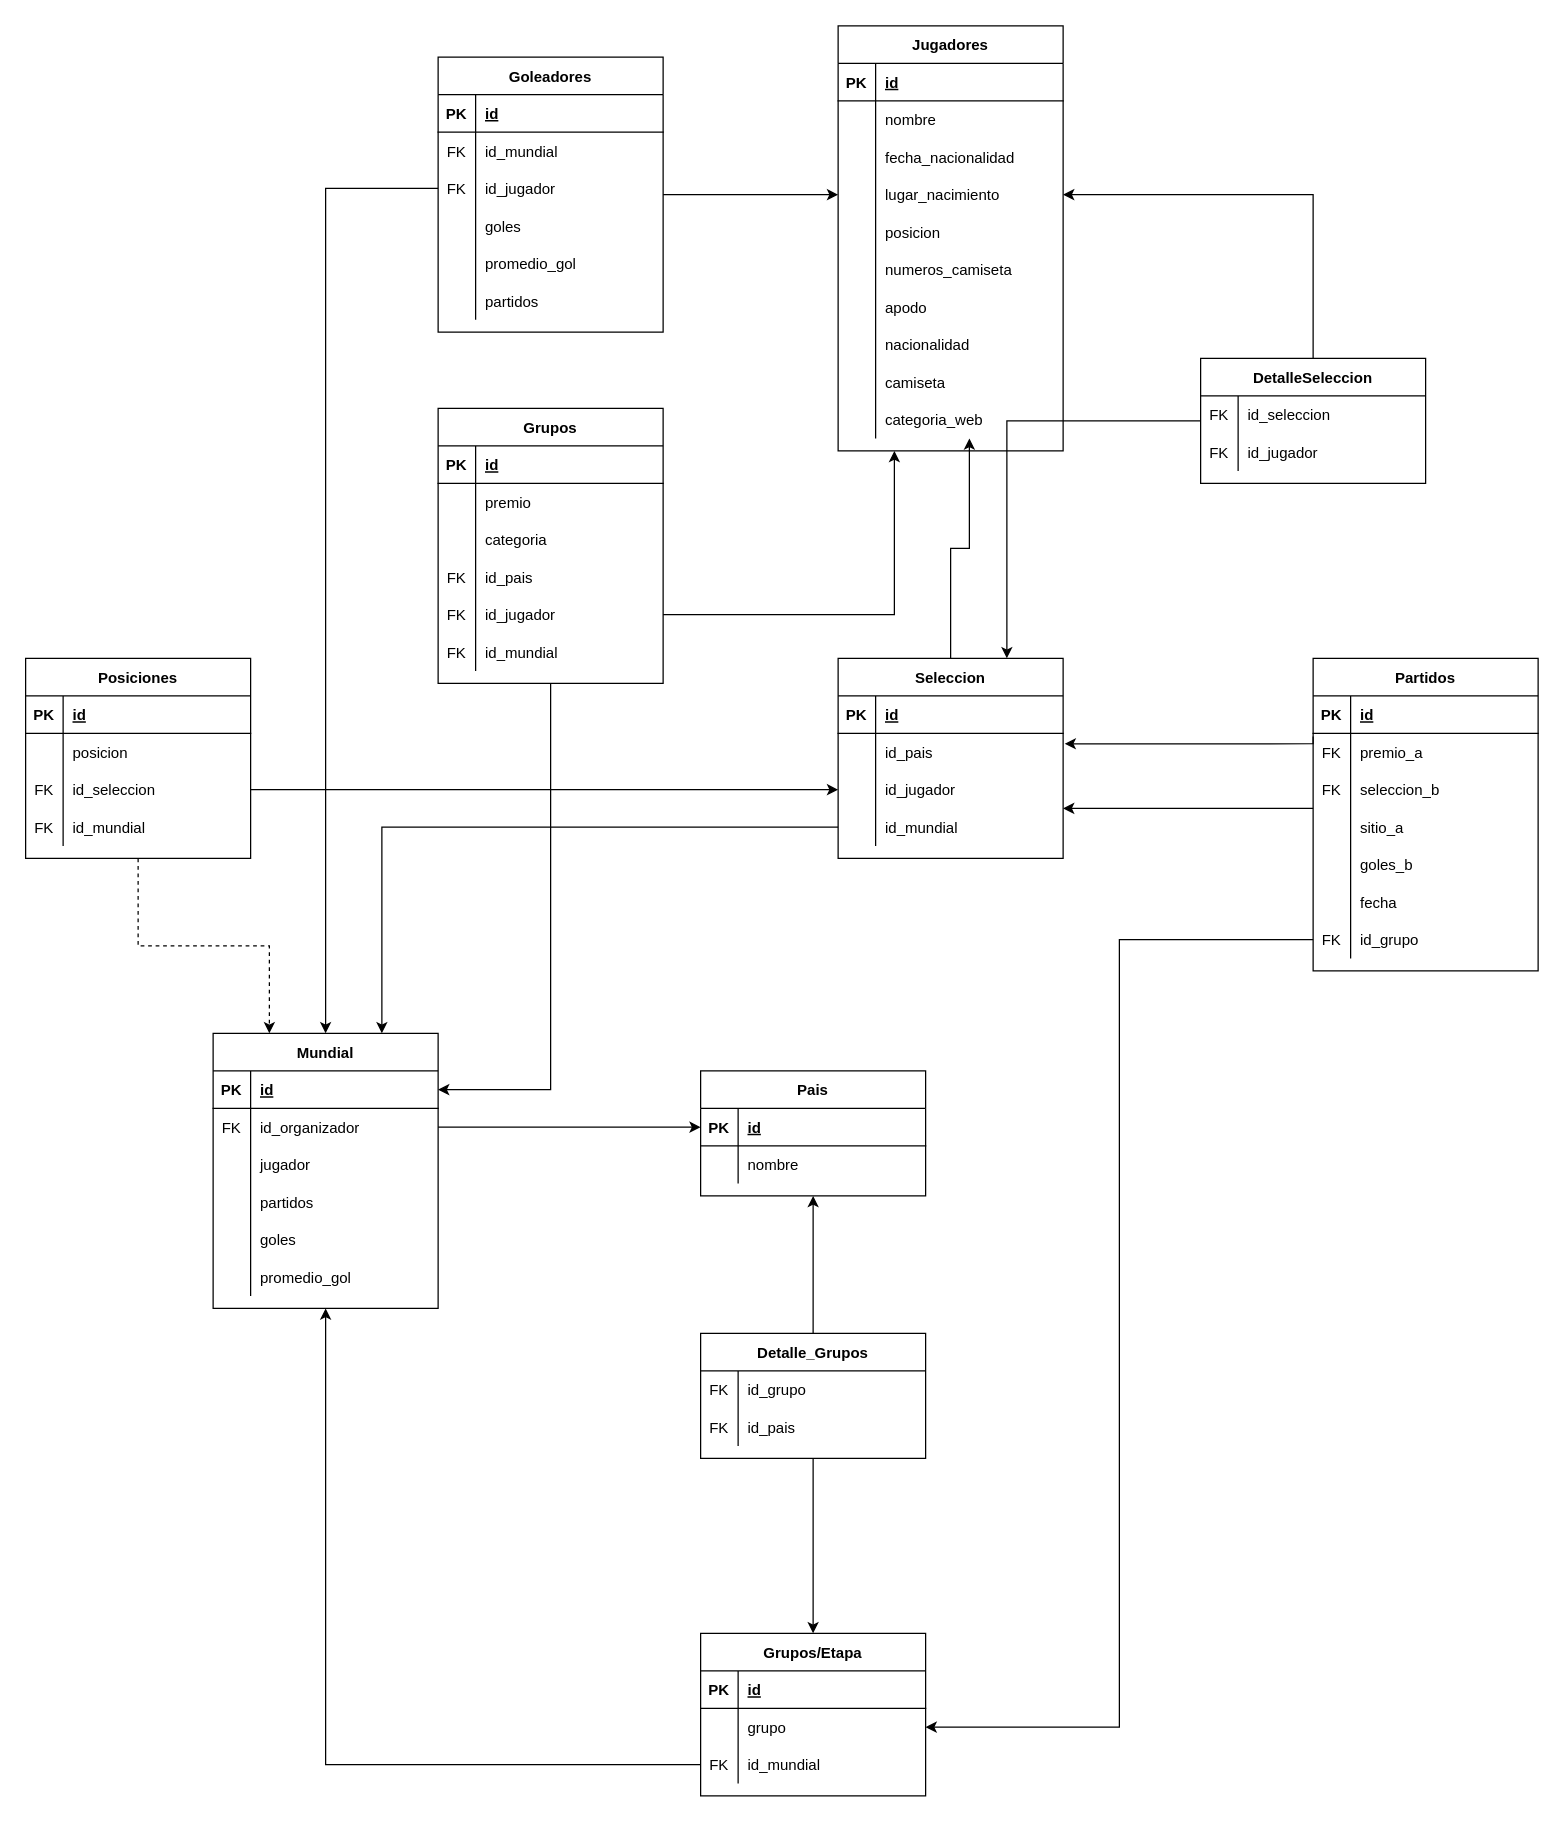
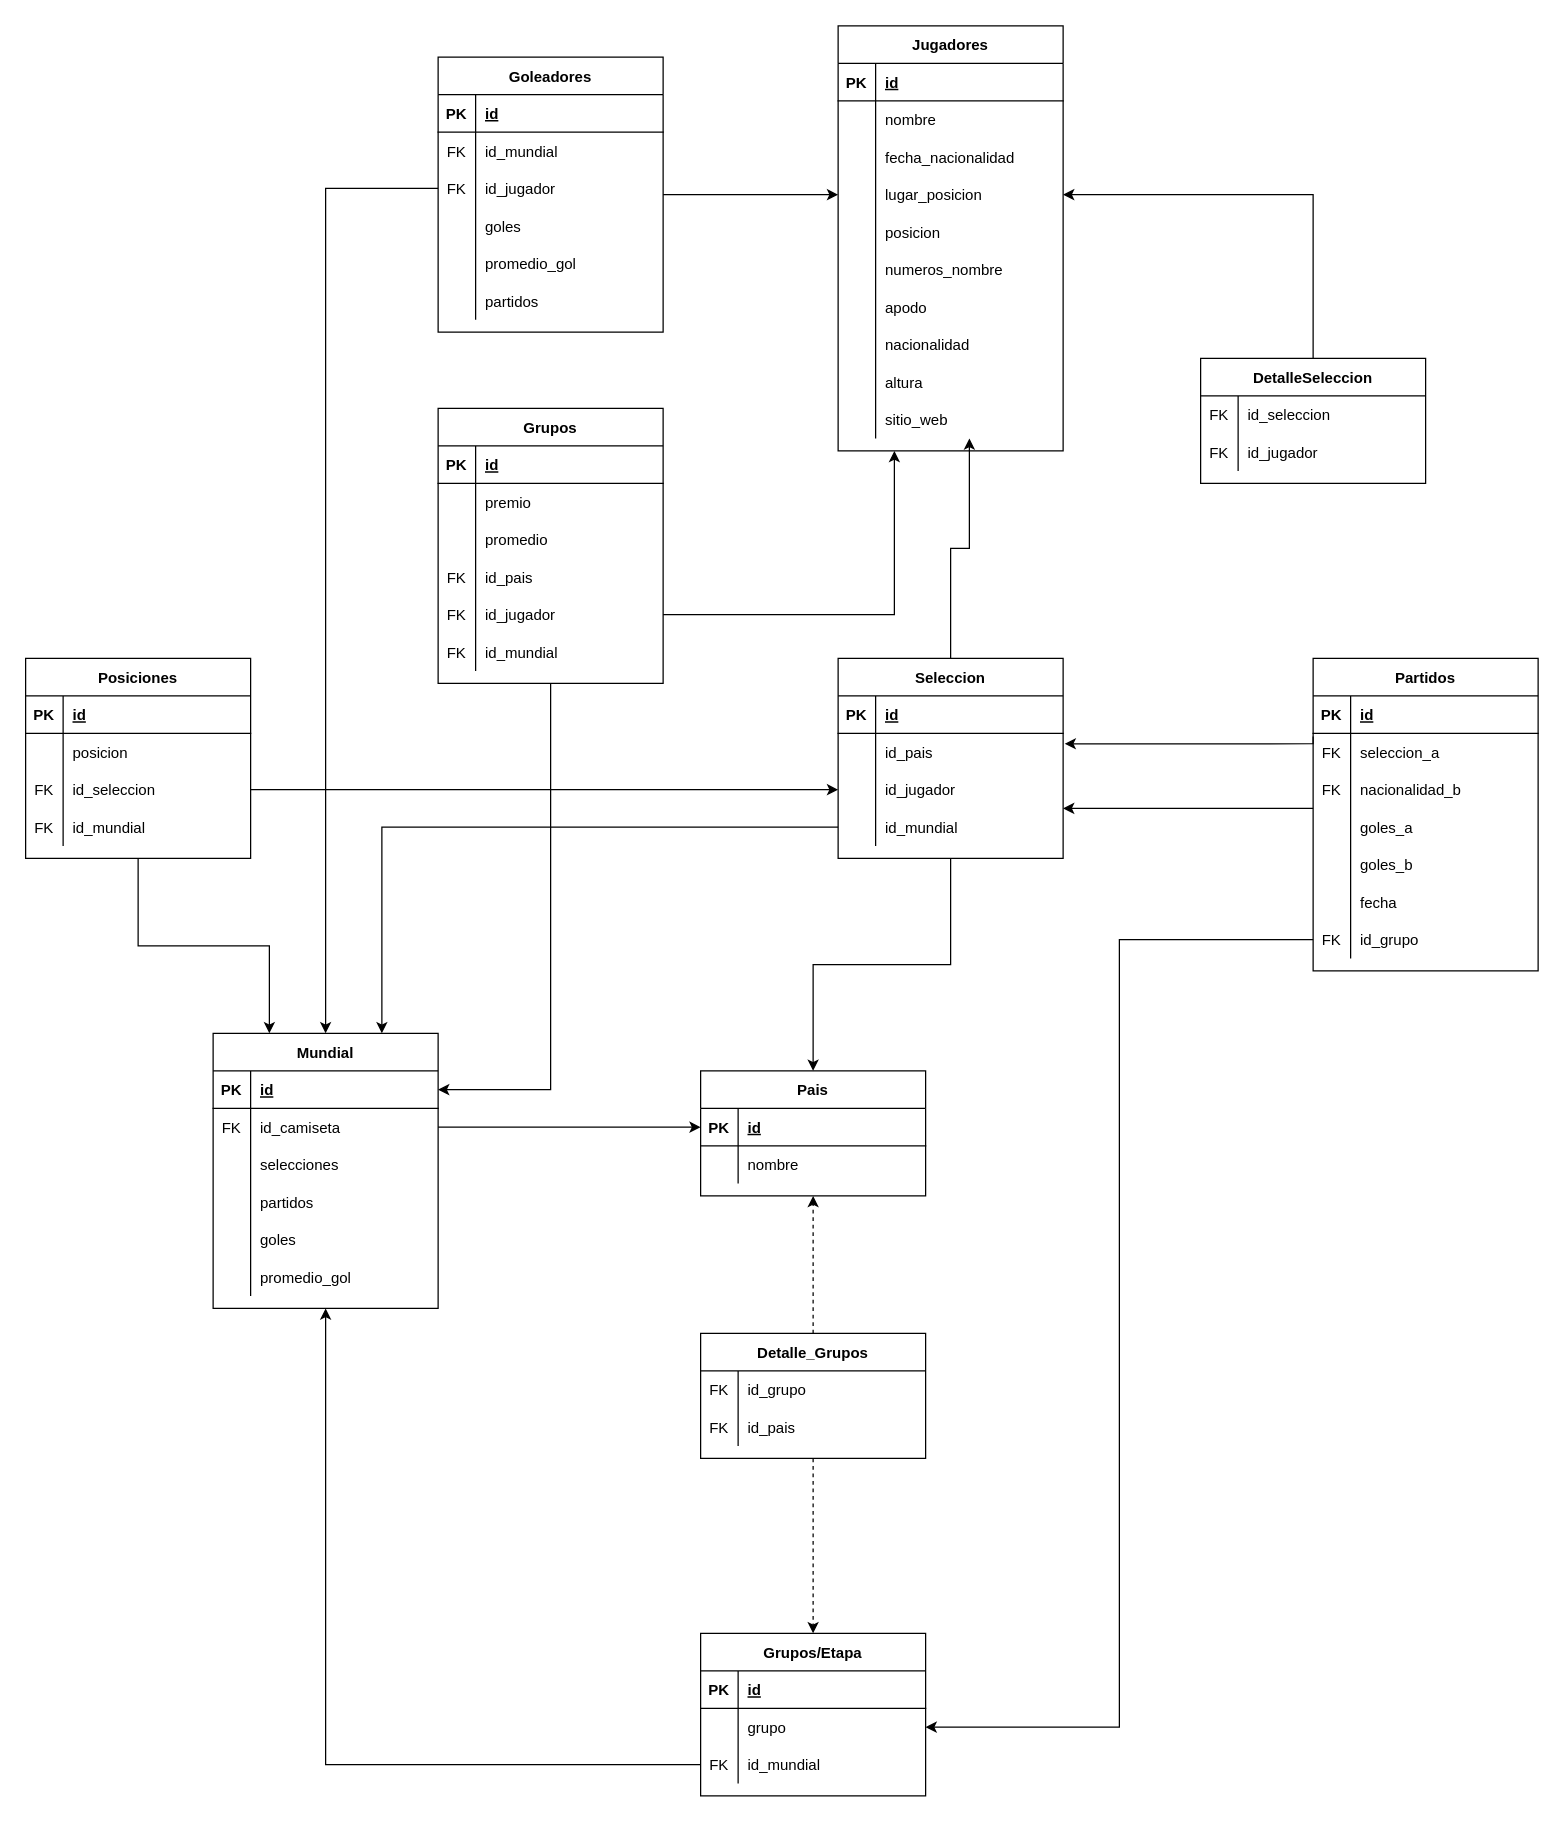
node "lugar_nacimiento": label "lugar_nacimiento" -> "lugar_posicion"
node "numeros_camiseta": label "numeros_camiseta" -> "numeros_nombre"
node "camiseta": label "camiseta" -> "altura"
node "categoria_web": label "categoria_web" -> "sitio_web"
edge "DetalleSeleccion" -> "Seleccion": removed
node "categoria": label "categoria" -> "promedio"
node "premio_a": label "premio_a" -> "seleccion_a"
node "seleccion_b": label "seleccion_b" -> "nacionalidad_b"
node "sitio_a": label "sitio_a" -> "goles_a"
edge "Posiciones" -> "Mundial": style dashed -> solid
edge "Seleccion" -> "Pais": added
node "id_organizador": label "id_organizador" -> "id_camiseta"
node "jugador": label "jugador" -> "selecciones"
edge "Detalle_Grupos" -> "Pais": style solid -> dashed
edge "Detalle_Grupos" -> "Grupos/Etapa": style solid -> dashed
